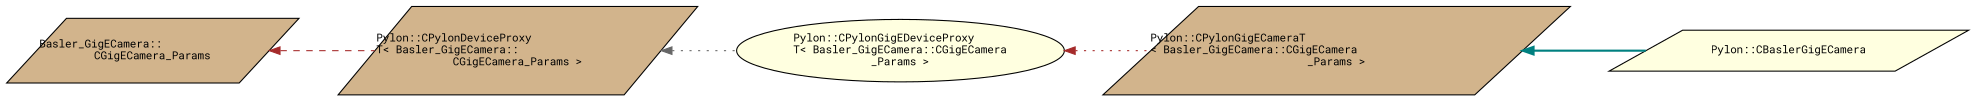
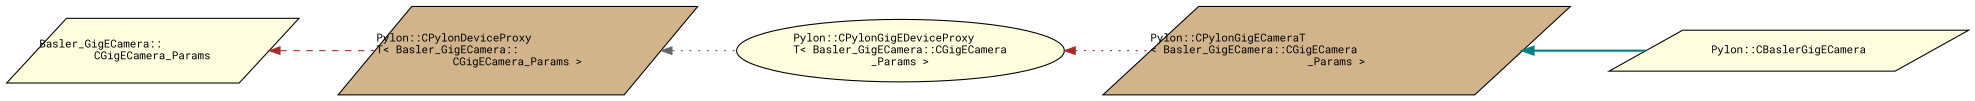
node "Basler_GigECamera:: CGigECamera_Params": fillcolor tan -> lightyellow
